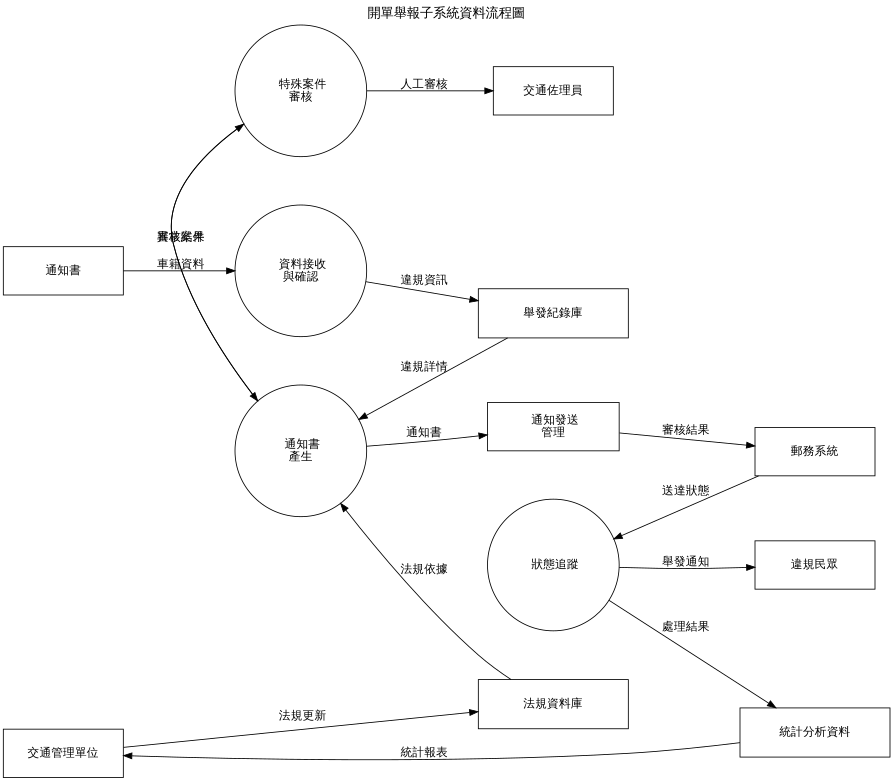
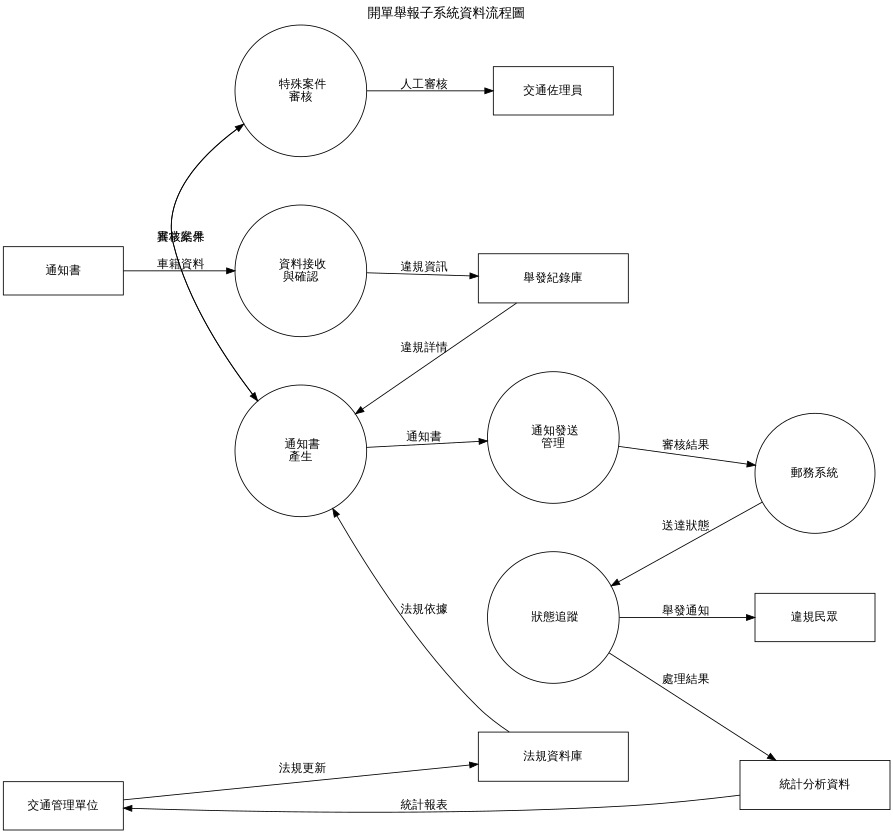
node "通知發送 管理": shape box -> circle
node "郵務系統": shape box -> circle
